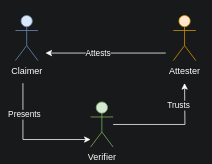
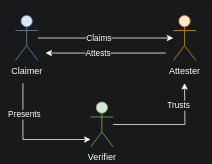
edge "Claimer" -> "Attester": added, label "Claims"
